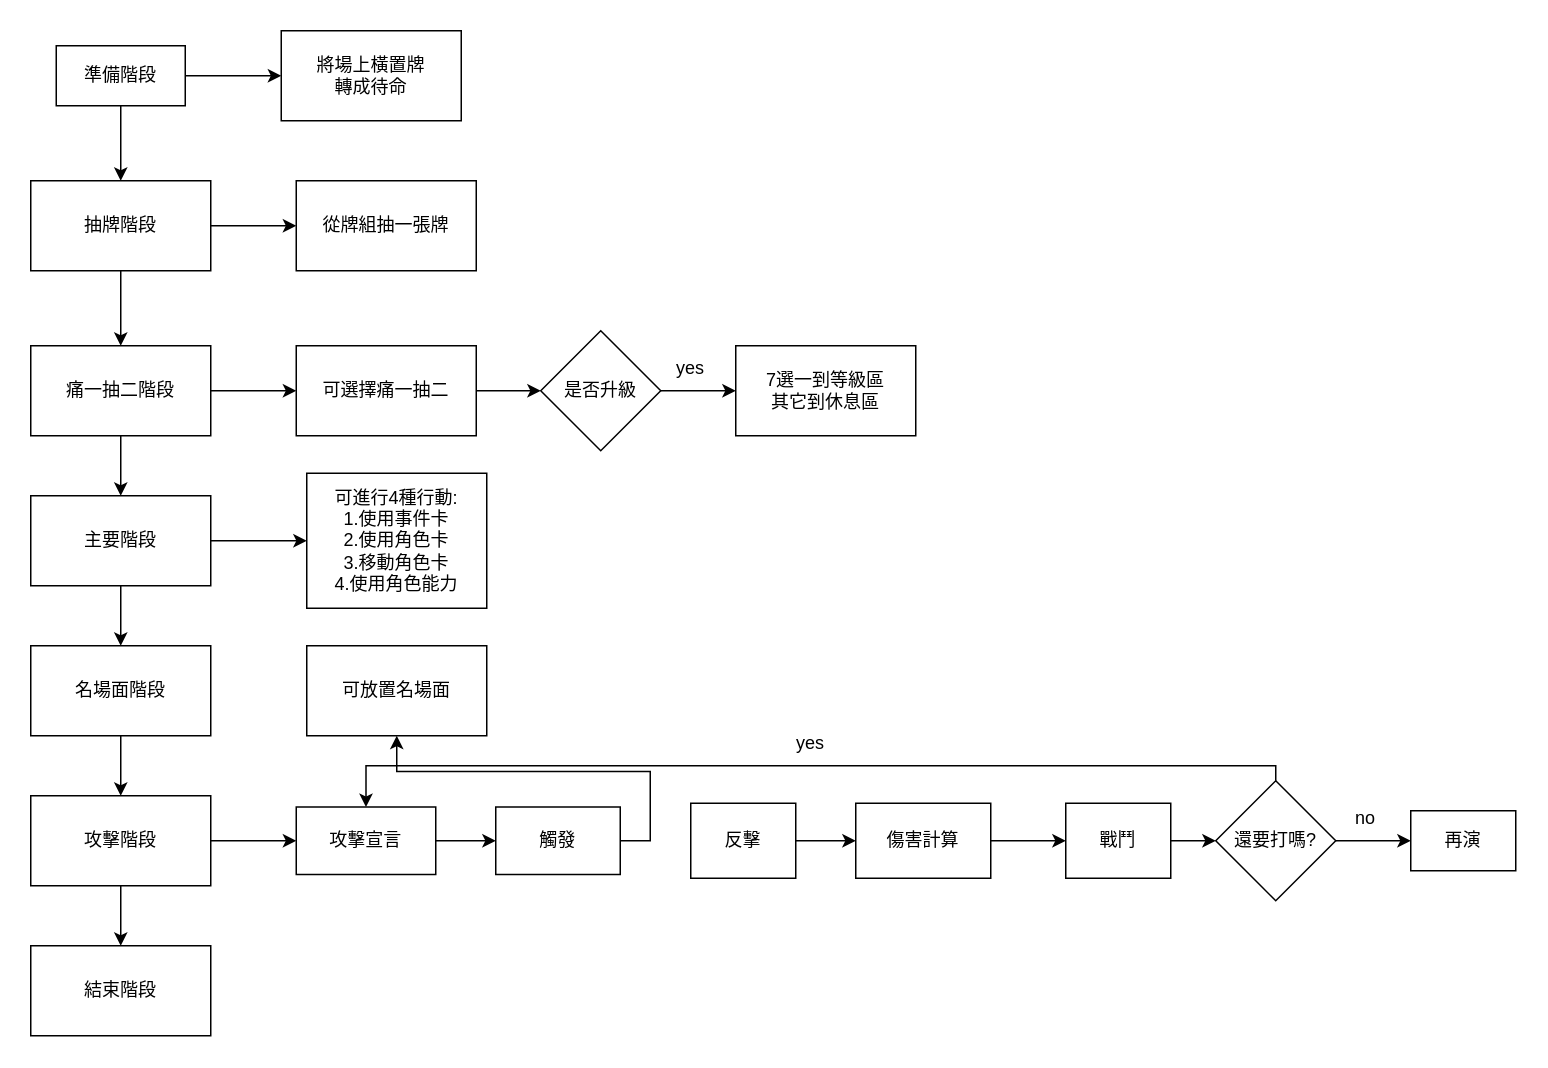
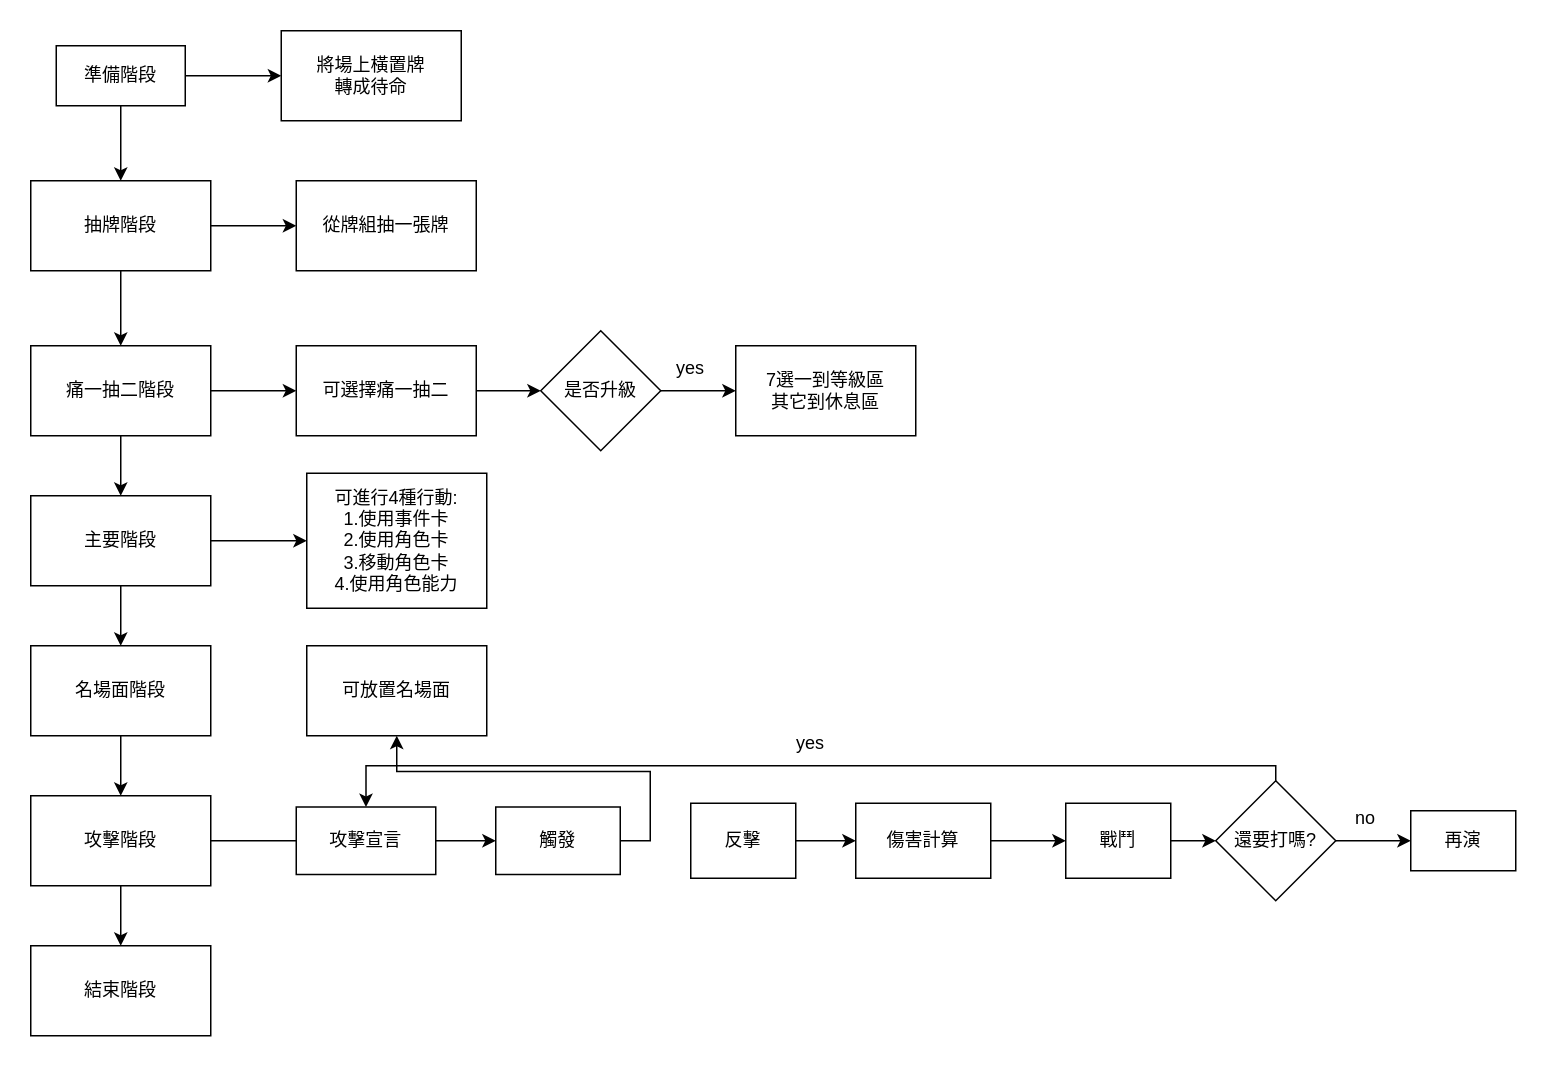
edge "攻擊階段" -> "攻擊宣言": arrowhead classic -> none
